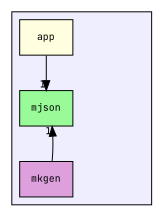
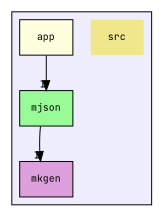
node "src": added
edge "mkgen" -> "mjson": reversed
